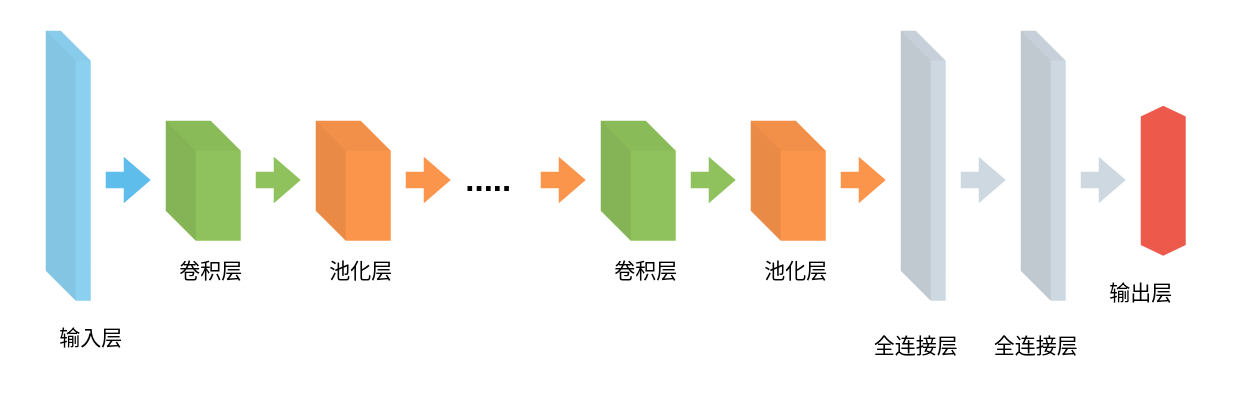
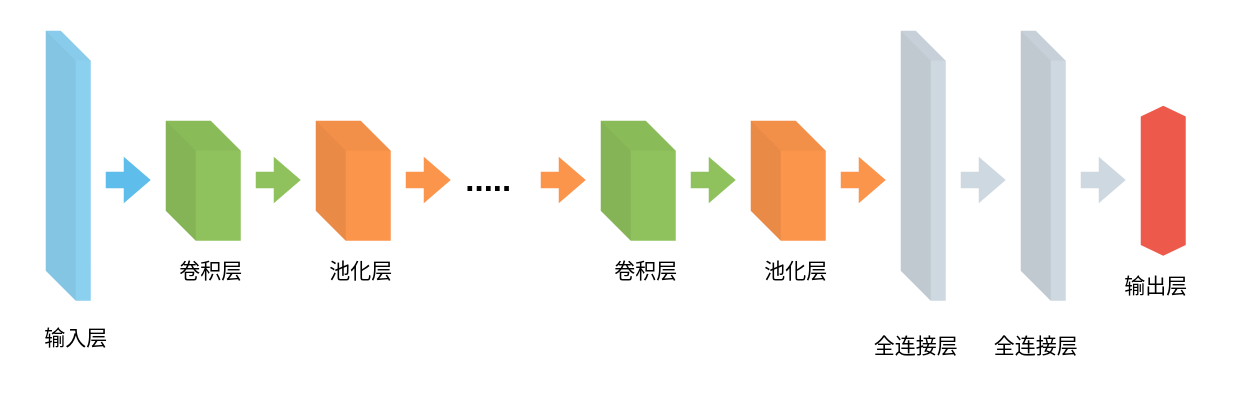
node "输出层": moved (1141, 293) -> (1156, 286)
node "输入层": moved (91, 338) -> (76, 338)
